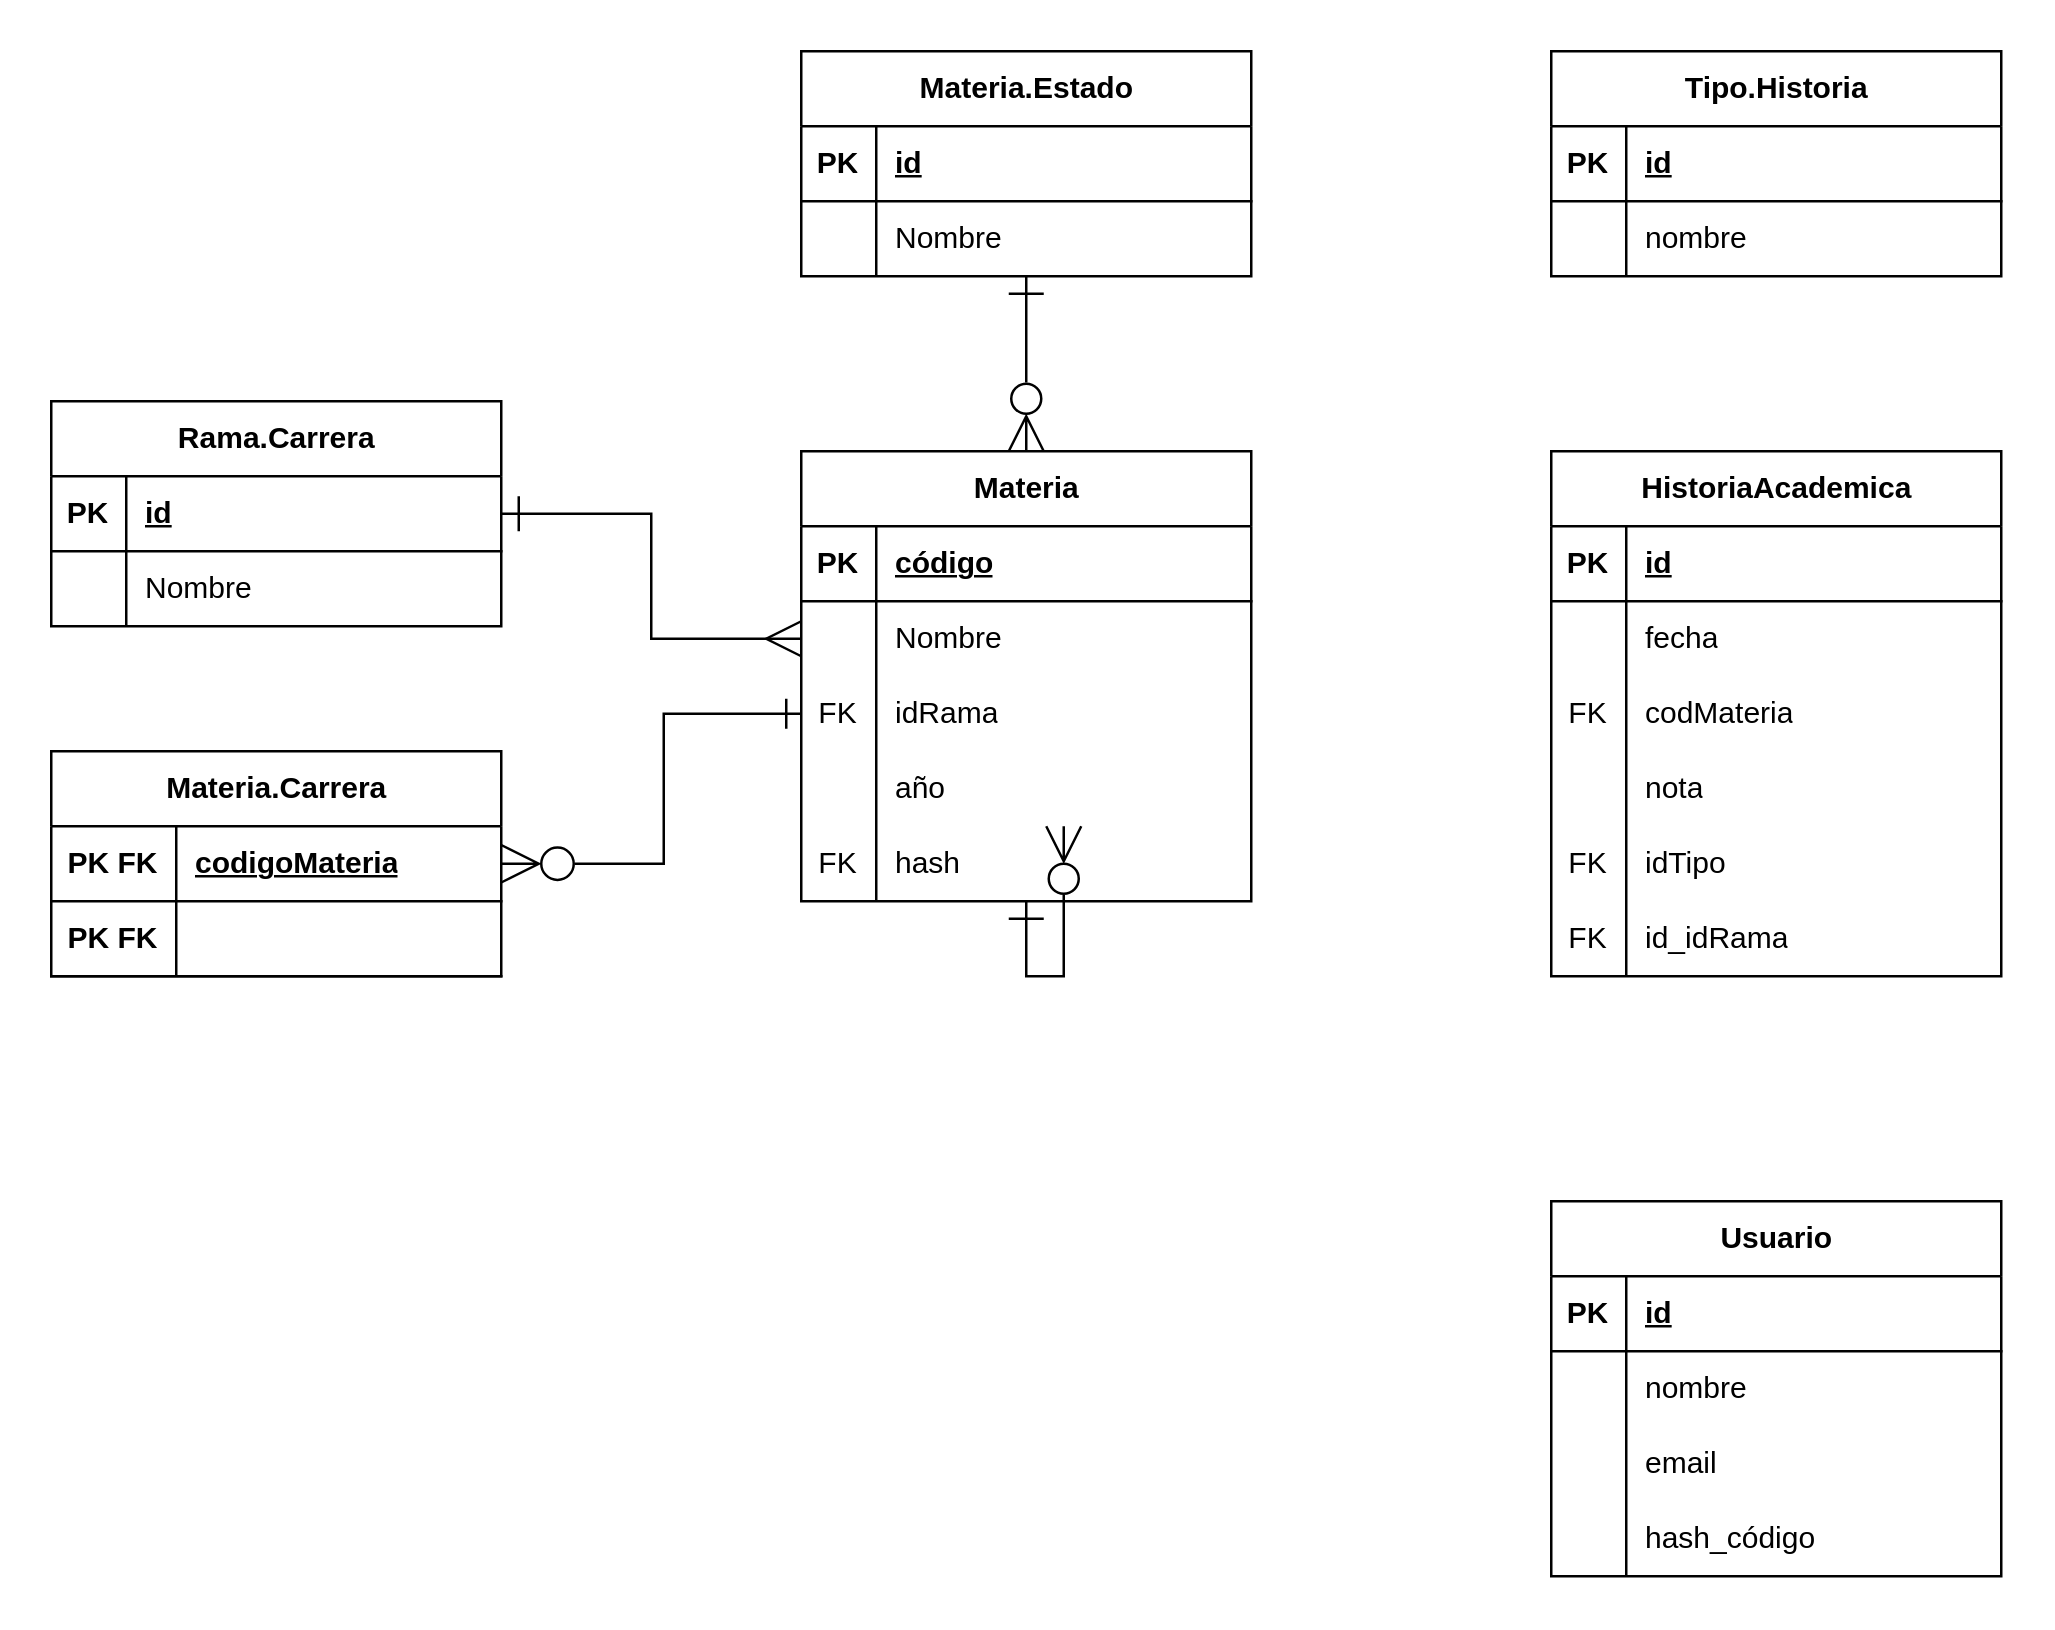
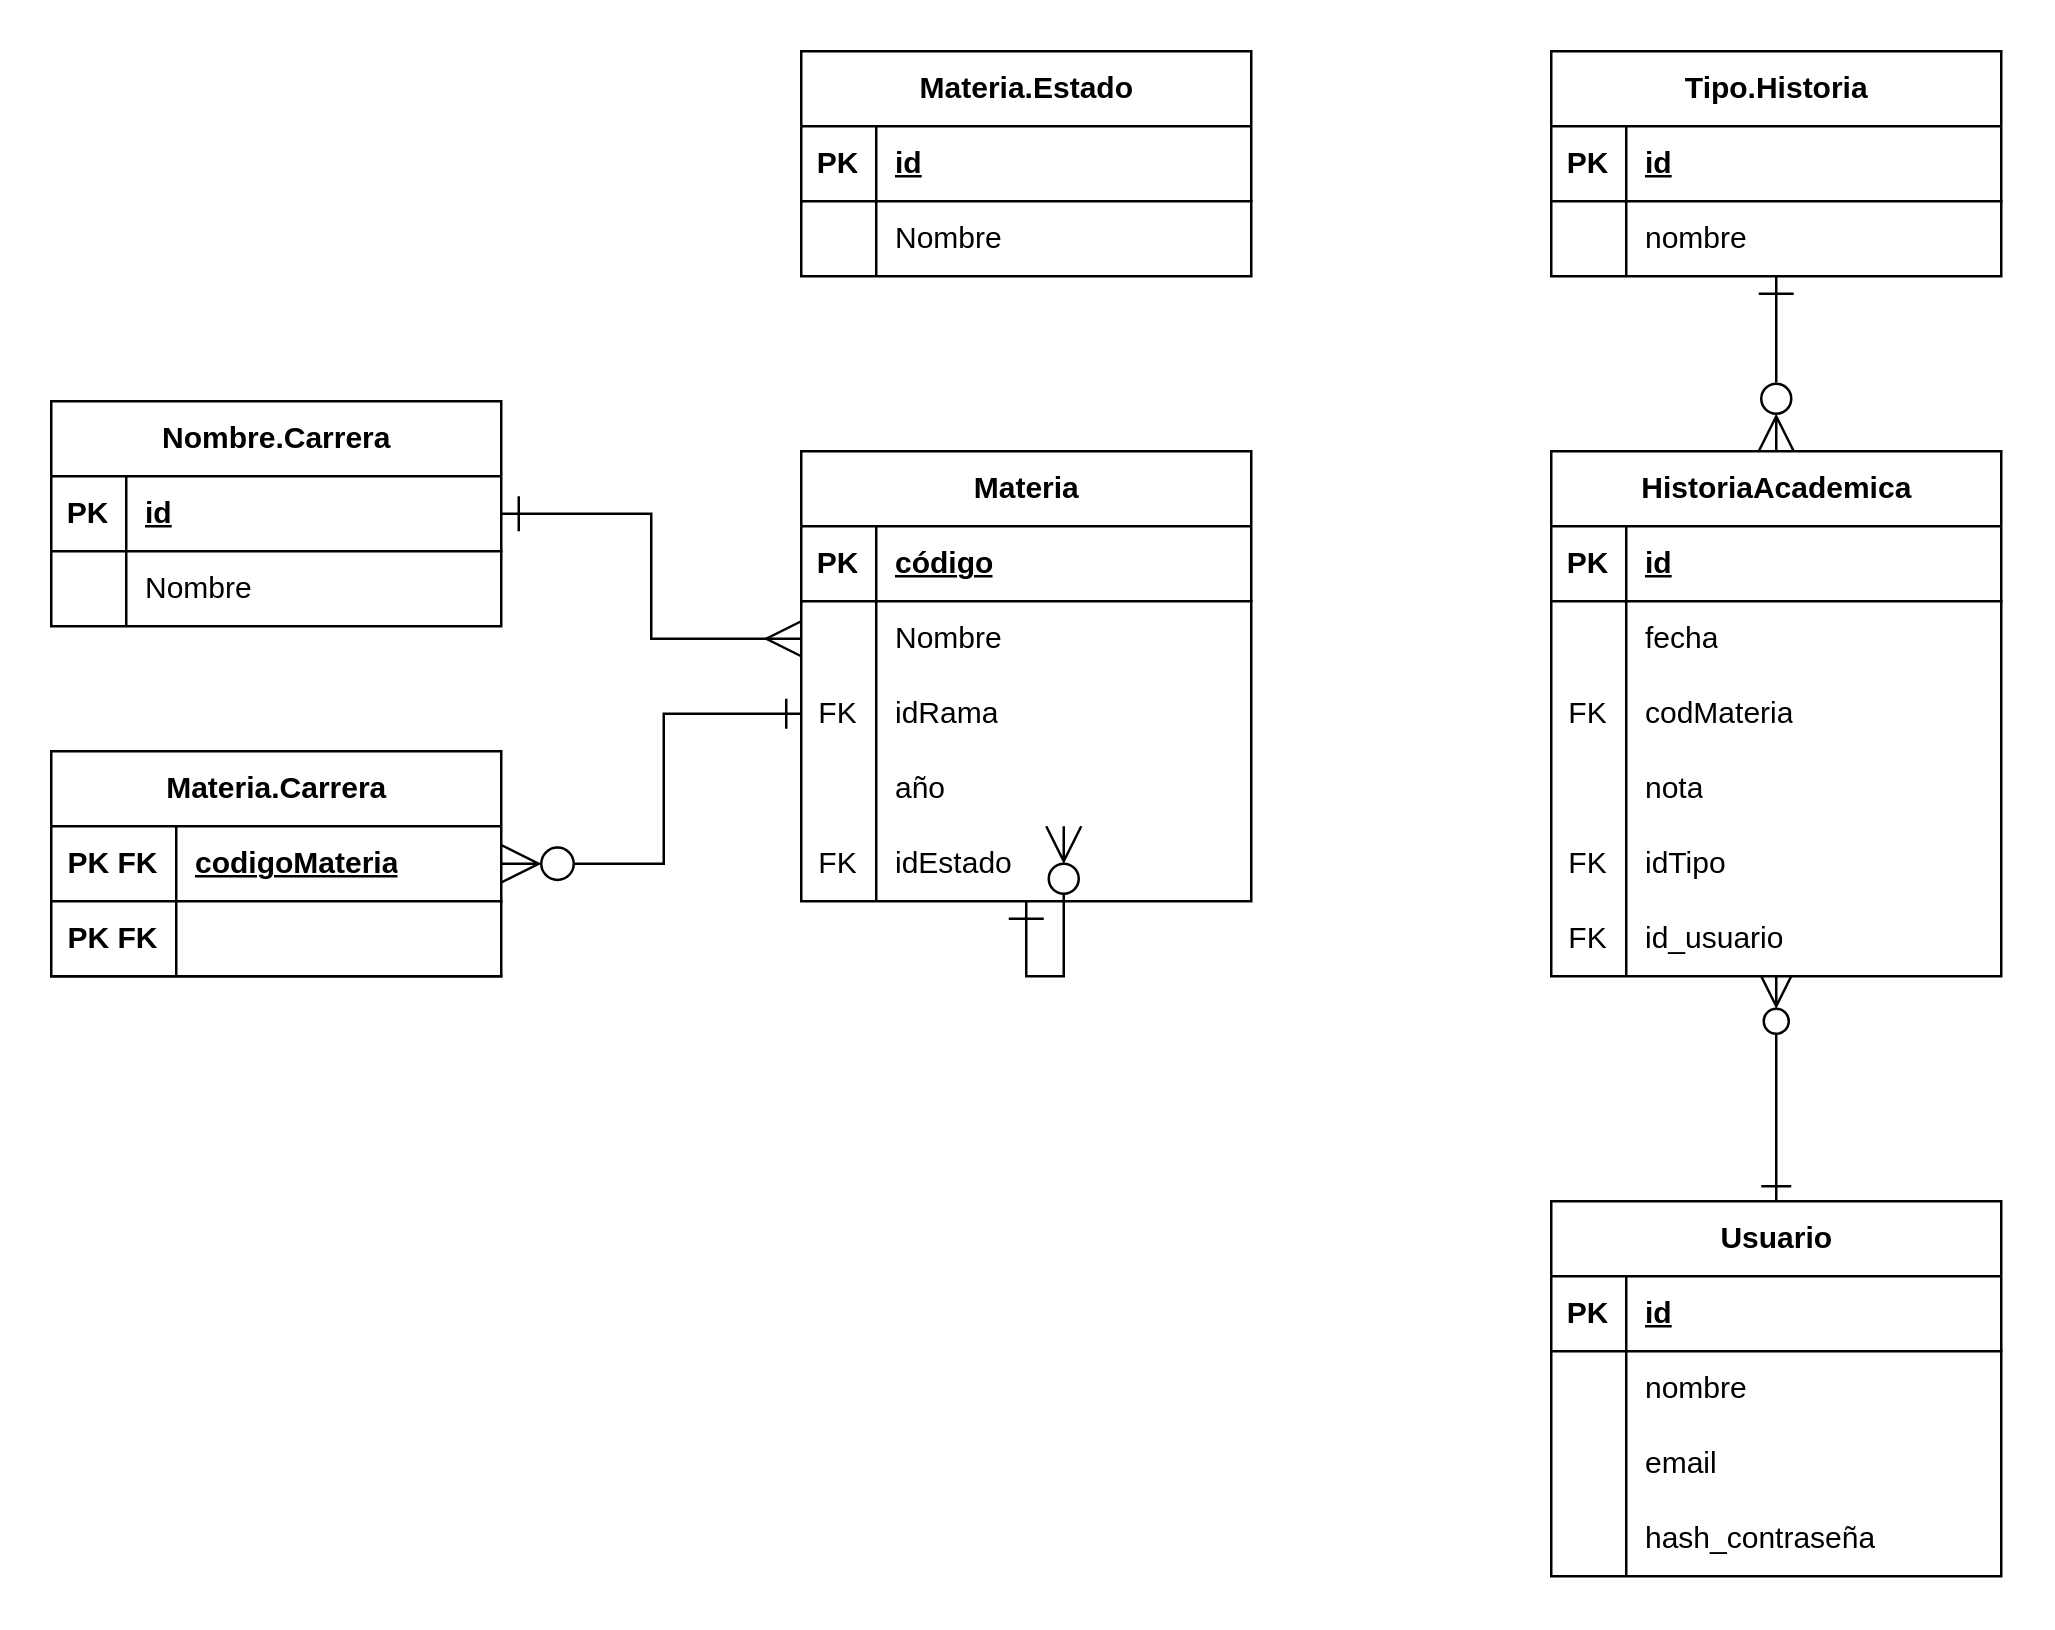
edge "Materia.Estado" -- "Materia": removed
edge "Tipo.Historia" -- "HistoriaAcademica": added
node "Rama.Carrera": label "Rama.Carrera" -> "Nombre.Carrera"
node "hash": label "hash" -> "idEstado"
node "id_idRama": label "id_idRama" -> "id_usuario"
edge "HistoriaAcademica" -- "Usuario": added
node "hash_código": label "hash_código" -> "hash_contraseña"
